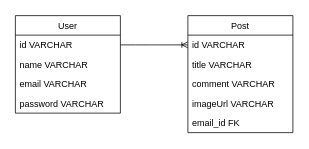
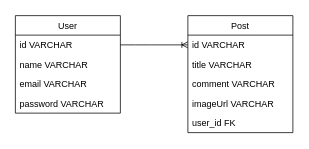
node "email_id FK": label "email_id FK" -> "user_id FK"
